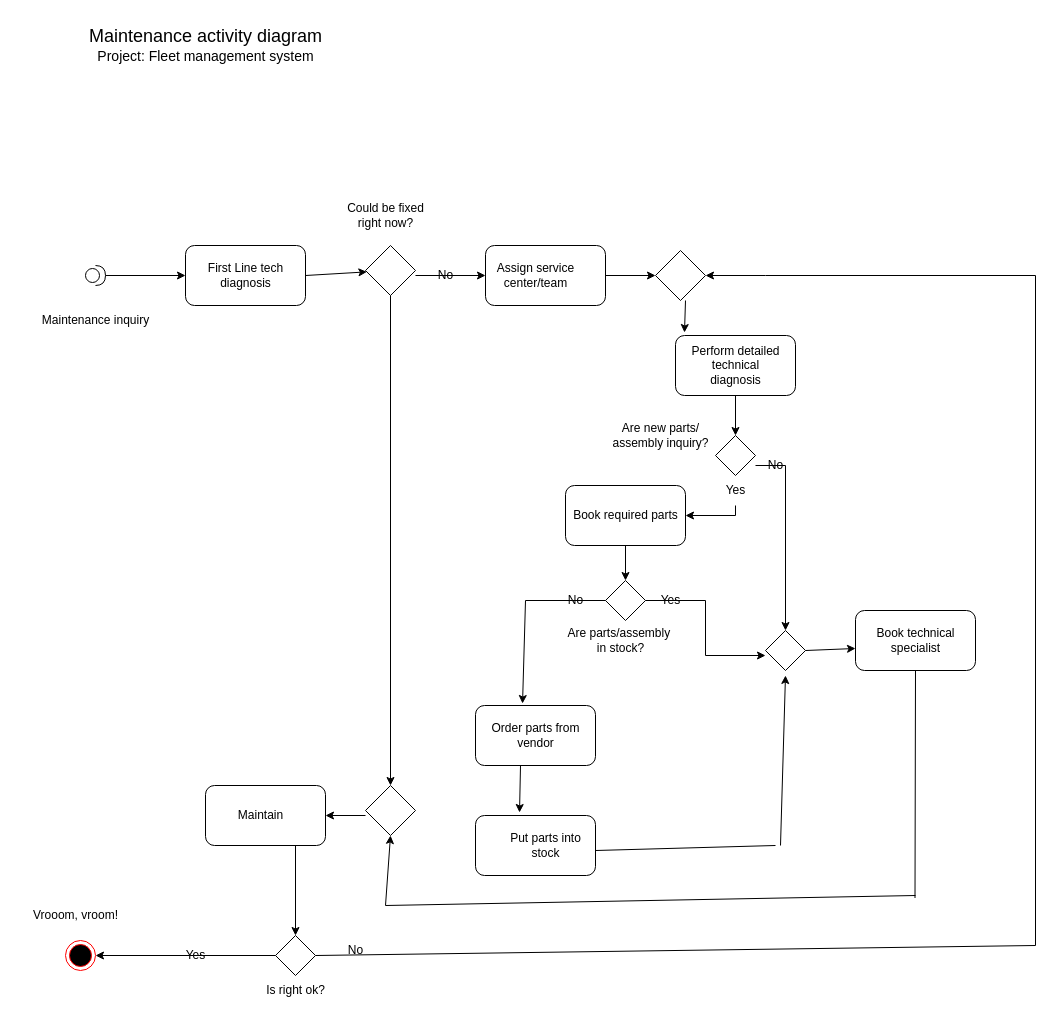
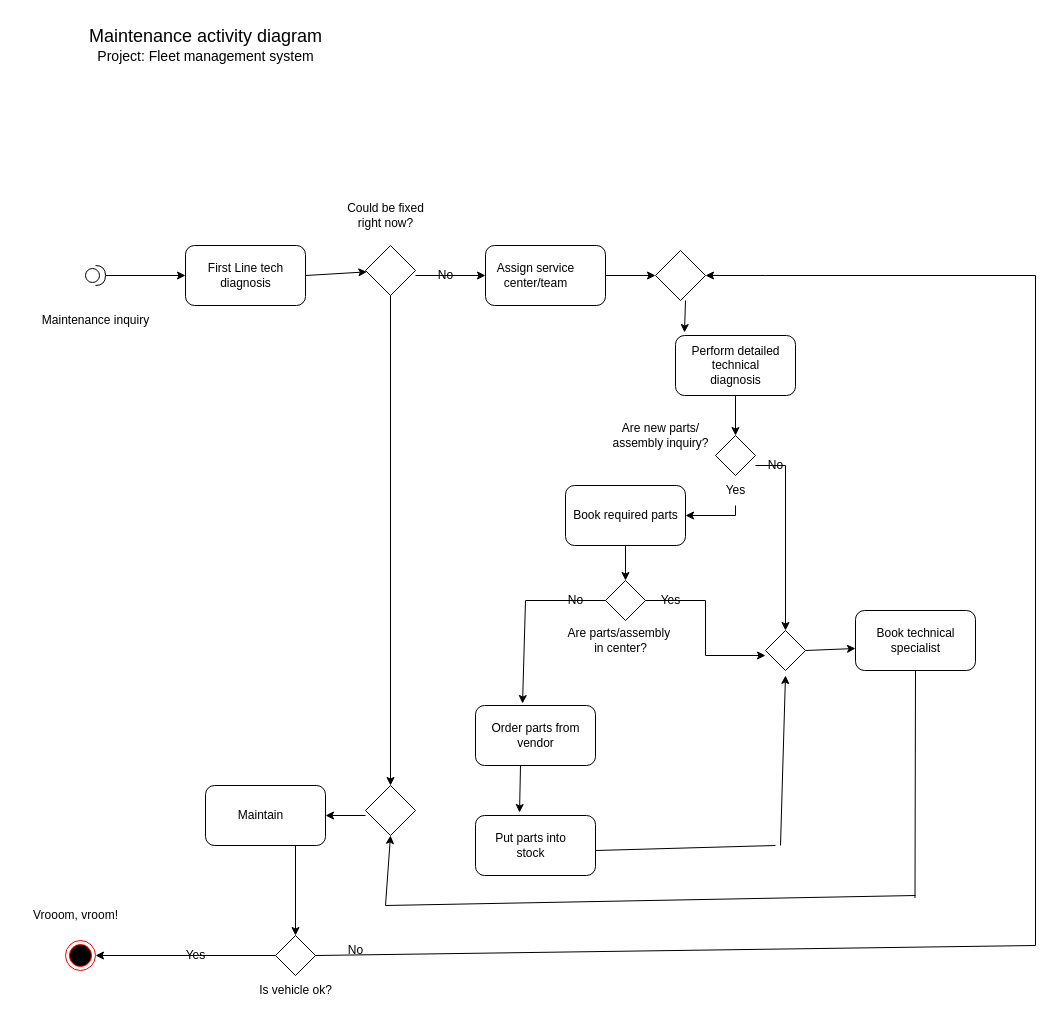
node "Are parts/assembly in stock?": label "Are parts/assembly in stock?" -> "Are parts/assembly in center?"
node "Put parts into stock": moved (546, 846) -> (531, 846)
node "Is right ok?": label "Is right ok?" -> "Is vehicle ok?"
